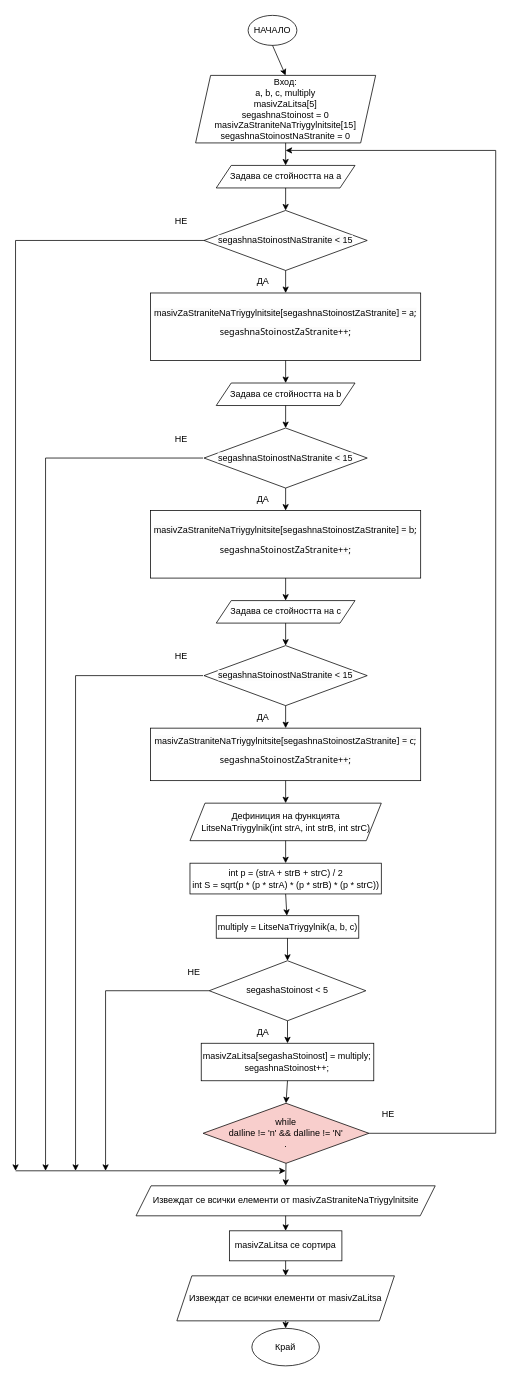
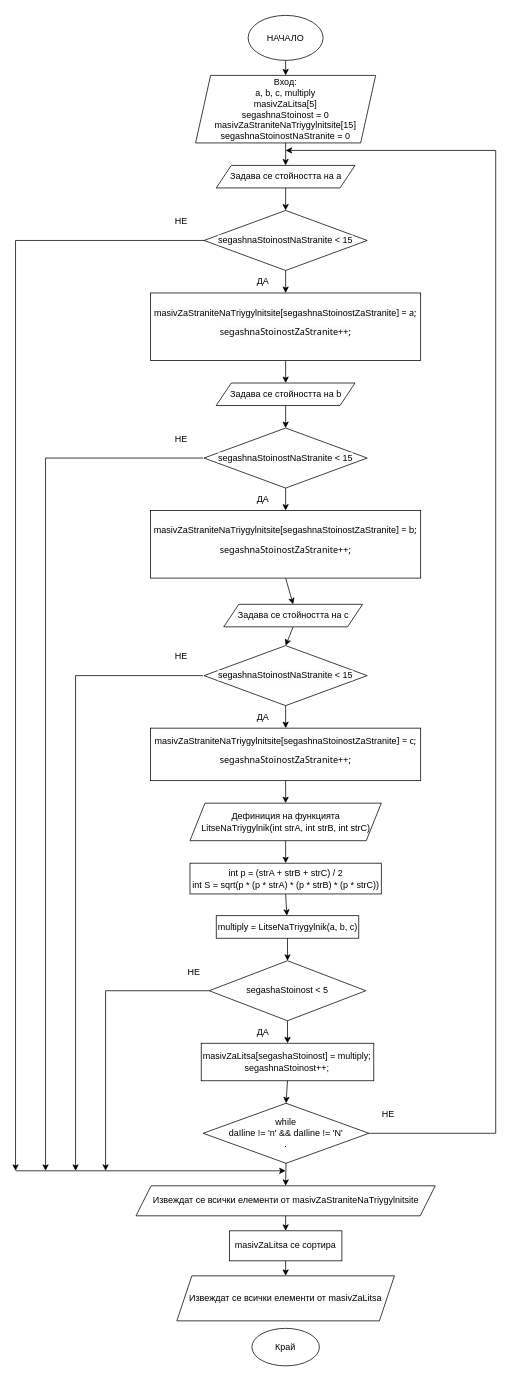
node "НАЧАЛО": size 49x30 -> 75x45
node "Задава се стойността на c": moved (285, 612) -> (293, 615)
node "while daIline != 'n' && daIline != 'N' .": fillcolor #f8cecc -> #ffffff
edge "Извеждат се всички елементи от masivZaLitsa" -> "Край": removed
